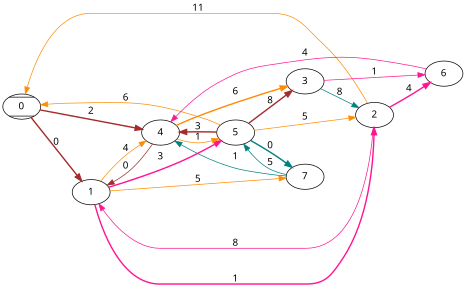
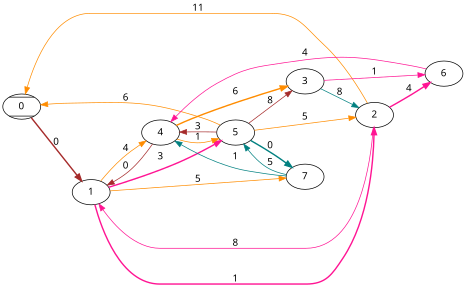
edge "5" -> "3": style bold -> solid
edge "0" -> "4": removed, label "2"
edge "5" -> "4": style bold -> solid
